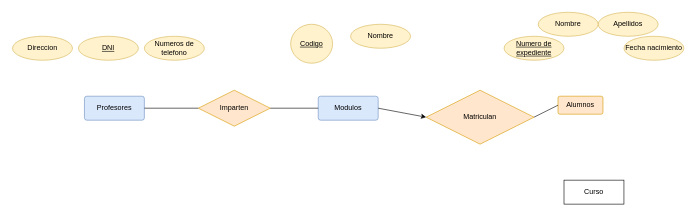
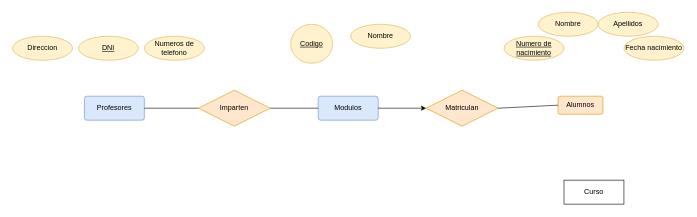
node "Numero de expediente": label "Numero de expediente" -> "Numero de nacimiento"
node "Matriculan": size 108x54 -> 72x36
